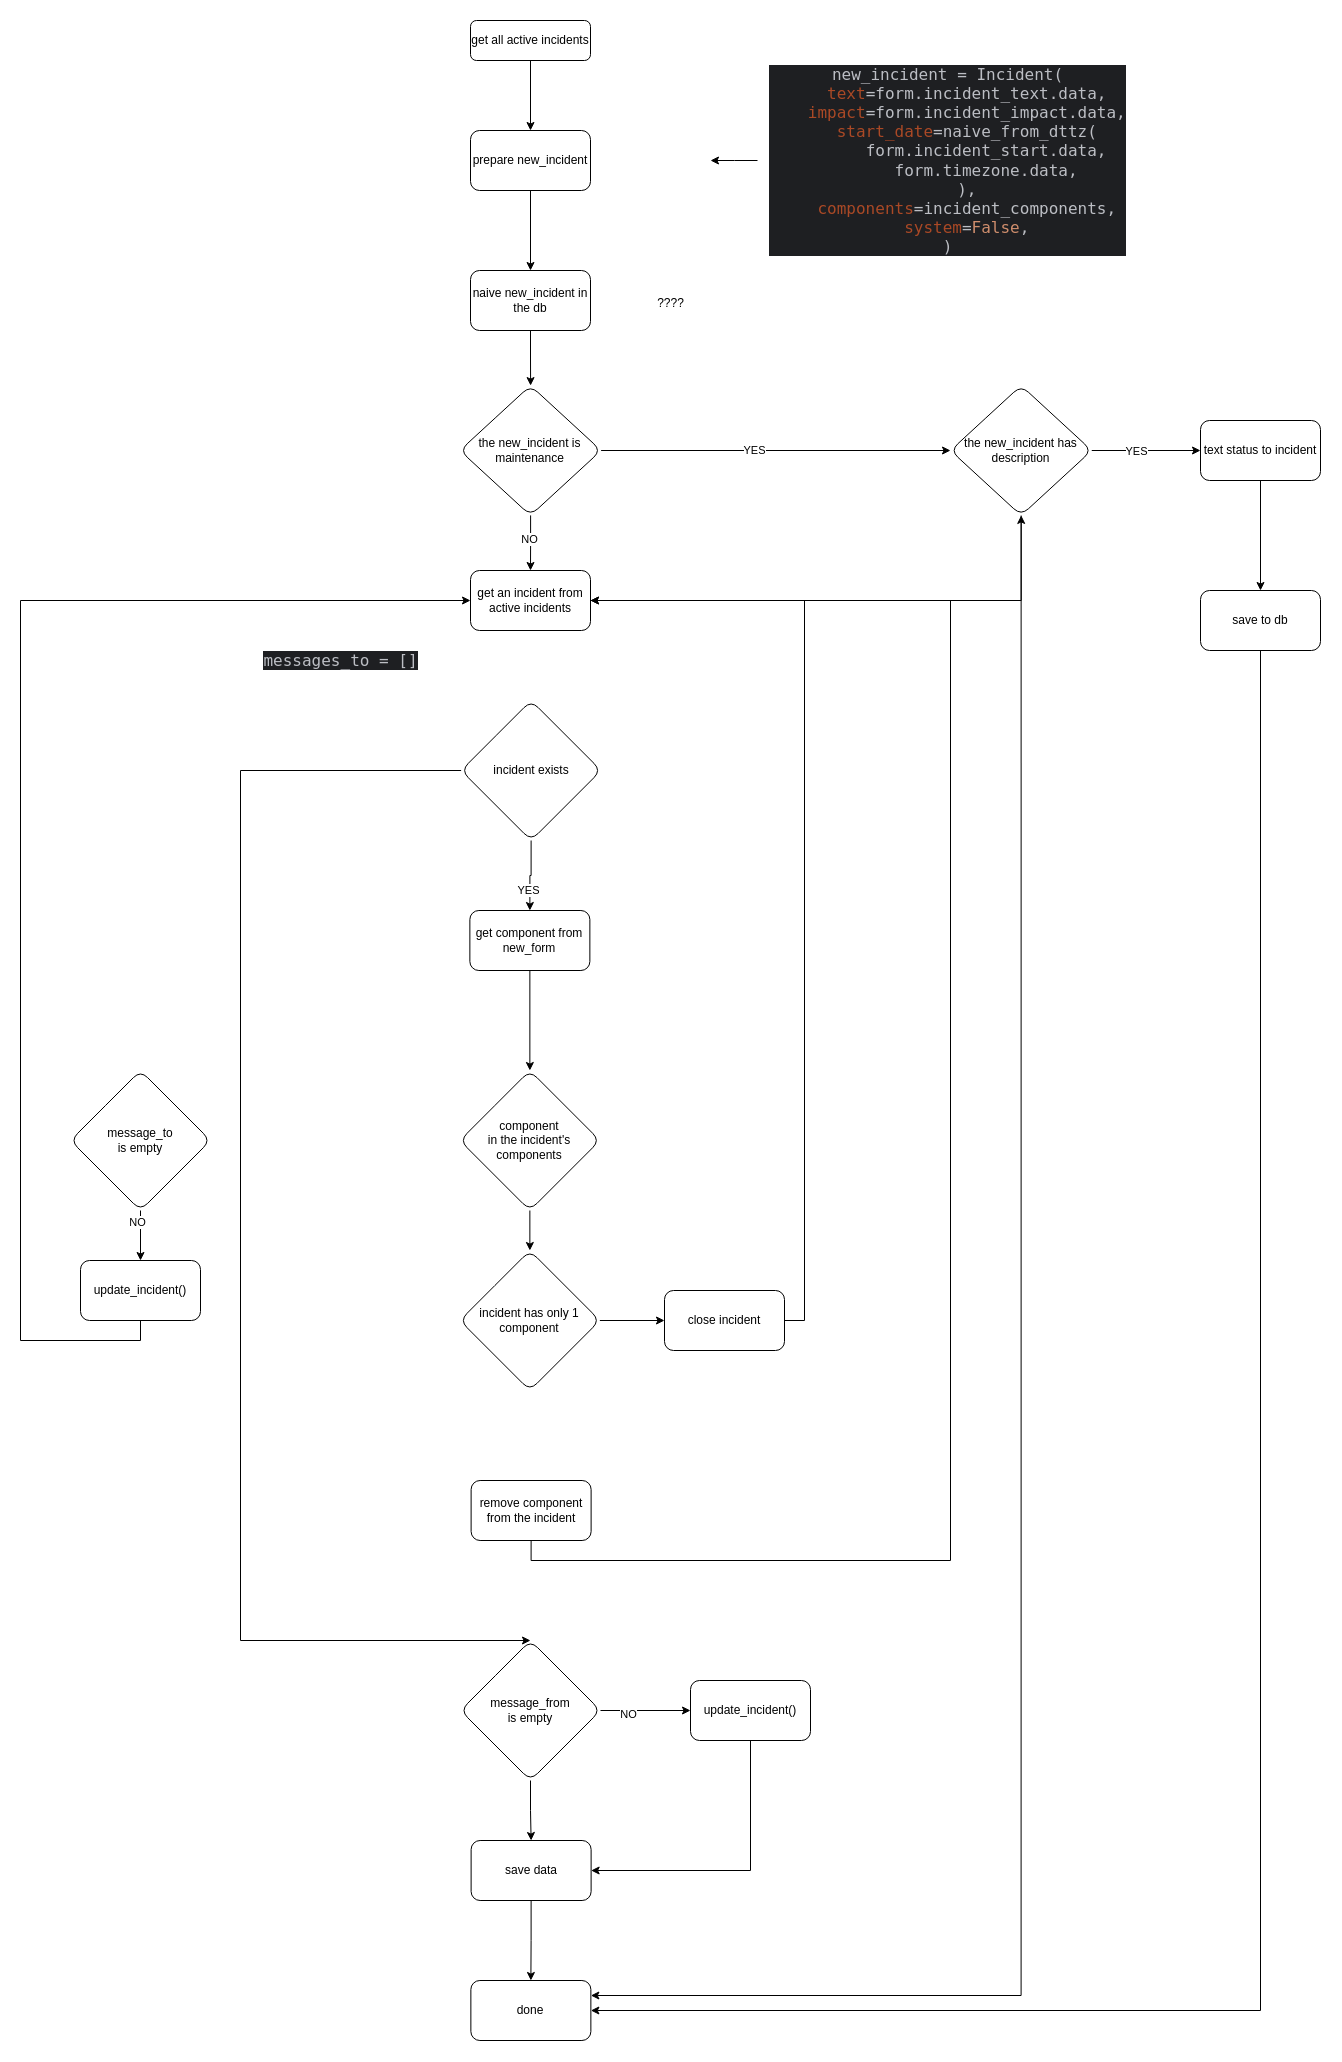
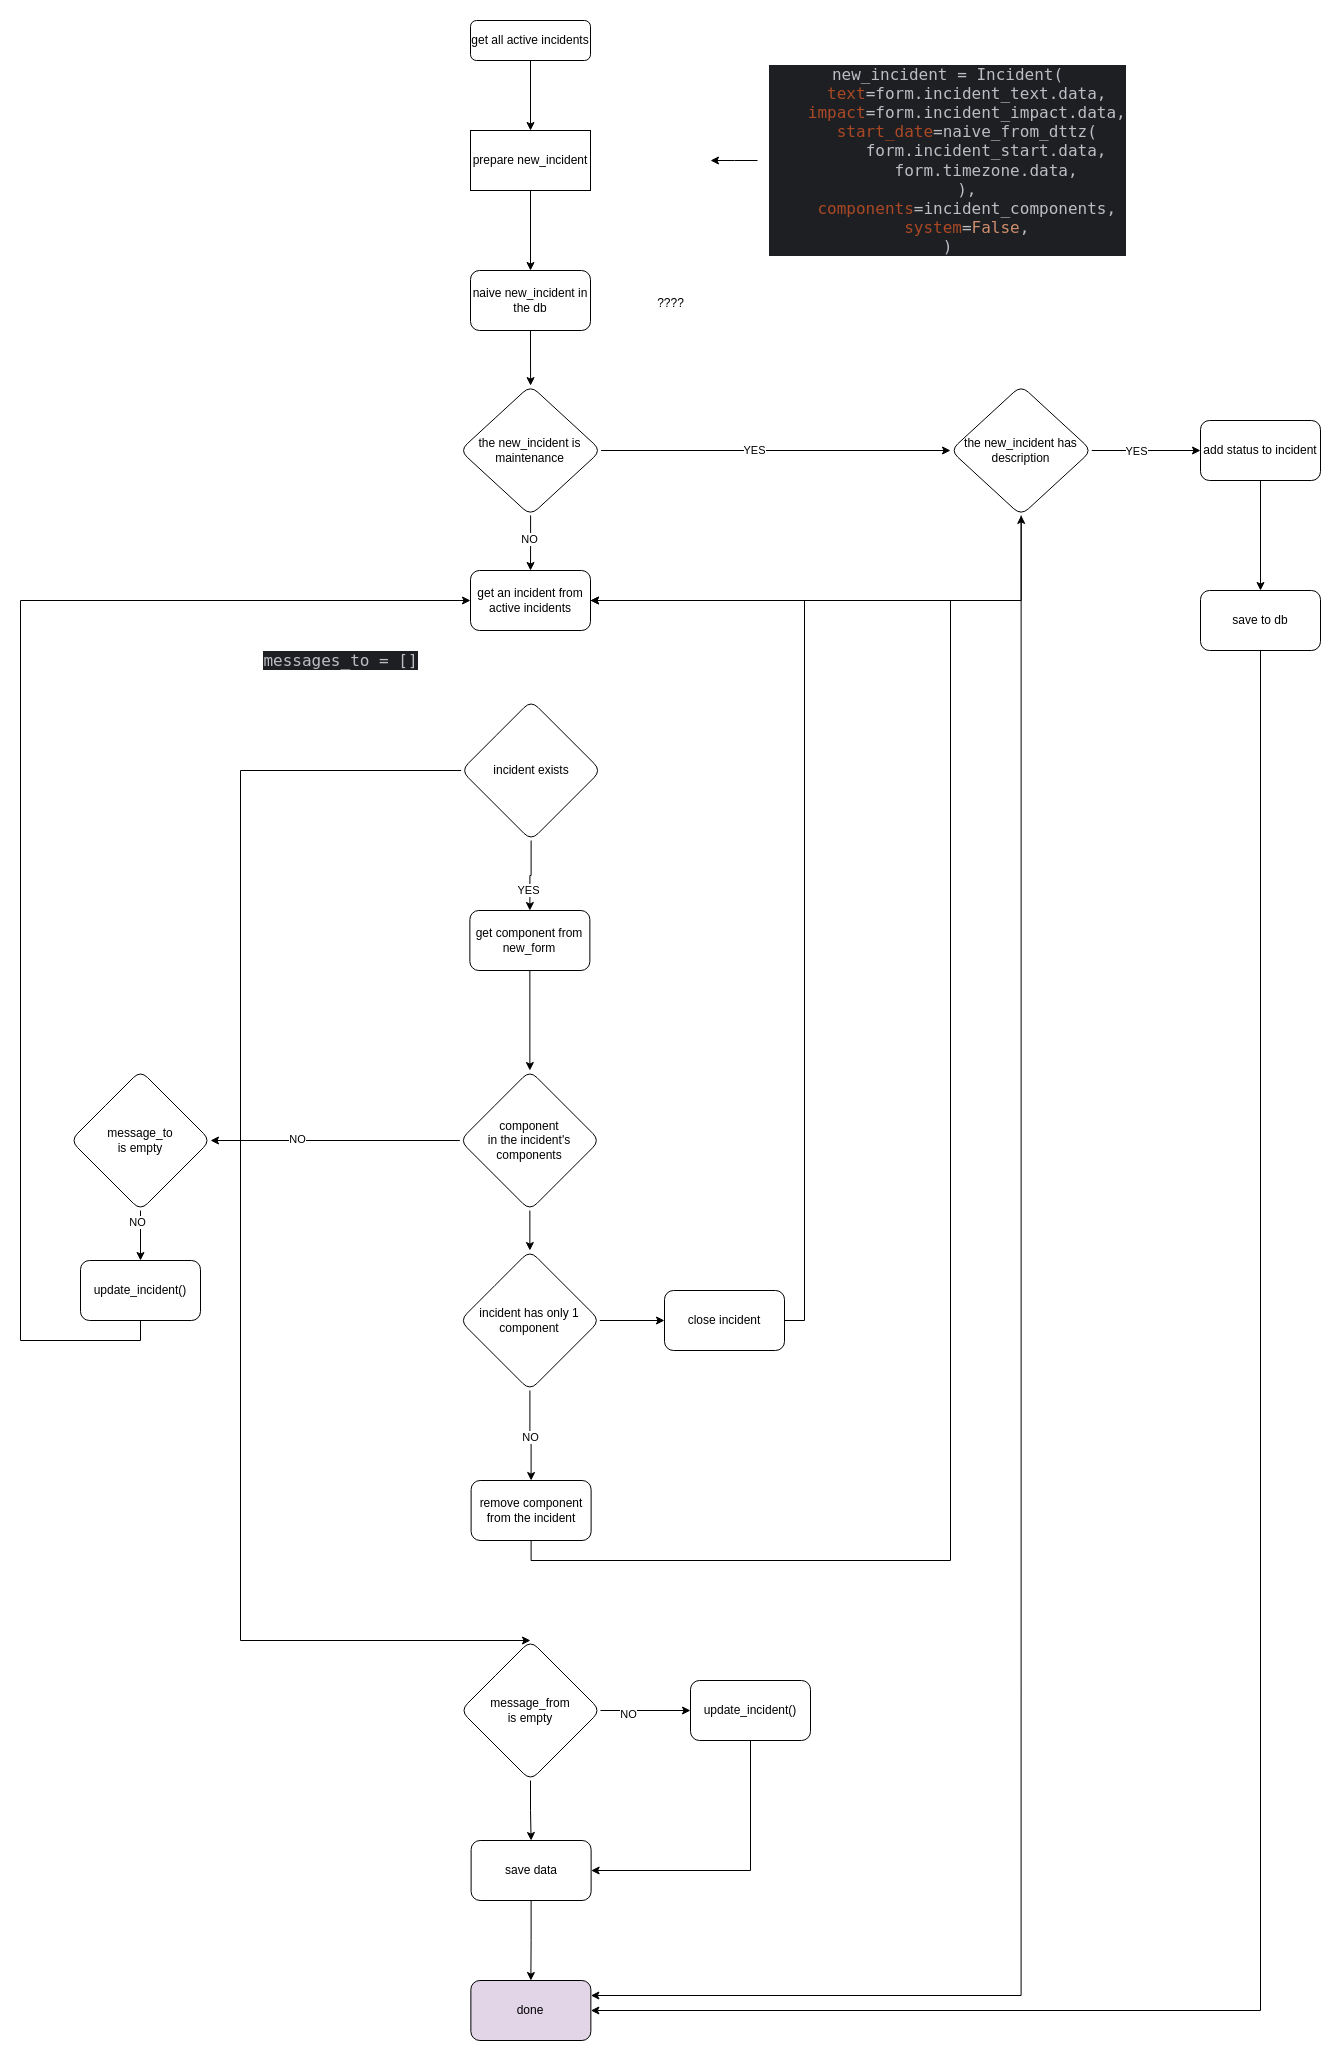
node "prepare new_incident": shape rounded rectangle -> rectangle
node "text status to incident": label "text status to incident" -> "add status to incident"
edge "component in the incident's components" -> "message_to is empty": added, label "NO"
edge "incident has only 1 component" -> "remove component from the incident": added, label "NO"
node "done": fillcolor #ffffff -> #e1d5e7
